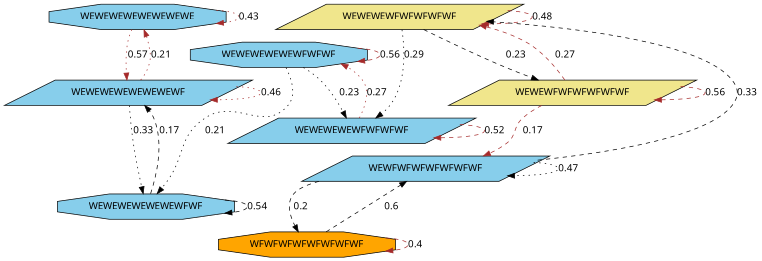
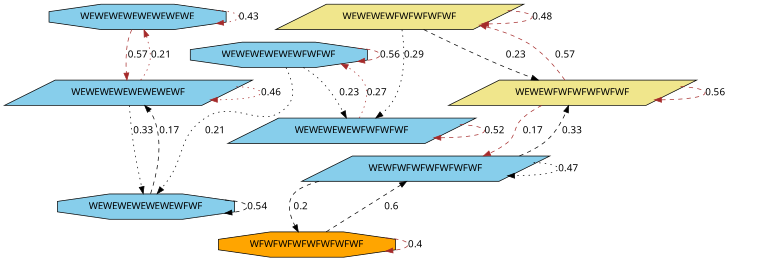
edge "WEWEWEWEWEWEWEWE" -> "WEWEWEWEWEWEWEWF": style dotted -> dashed
edge "WEWEWFWFWFWFWFWF" -> "WEWEWEWFWFWFWFWF": label "0.27" -> "0.57"
edge "WEWFWFWFWFWFWFWF" -> "WEWEWEWFWFWFWFWF": now "WEWFWFWFWFWFWFWF" -> "WEWEWFWFWFWFWFWF"
